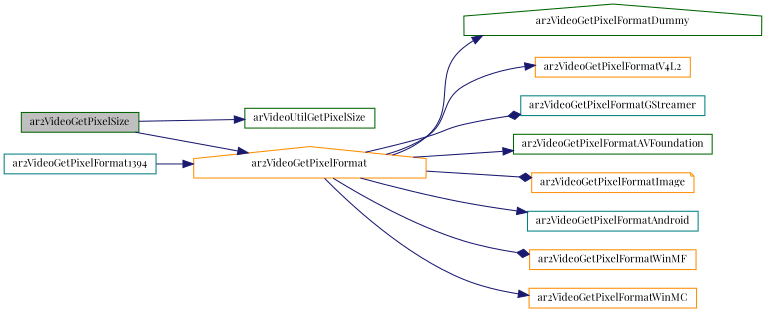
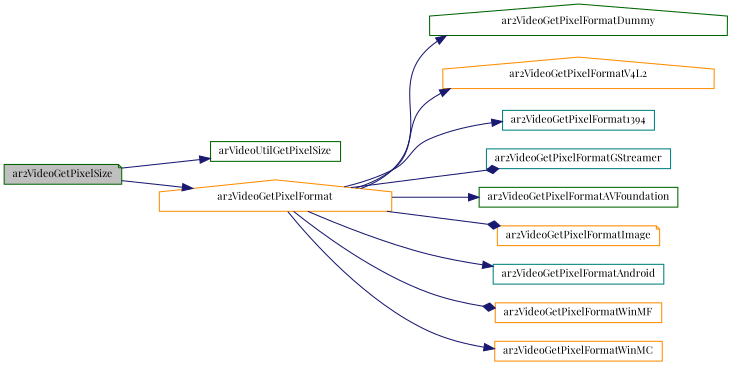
node "ar2VideoGetPixelFormatV4L2": shape box -> house
node "ar2VideoGetPixelSize": shape box -> note
edge "ar2VideoGetPixelFormat1394" -> "ar2VideoGetPixelFormat": reversed
